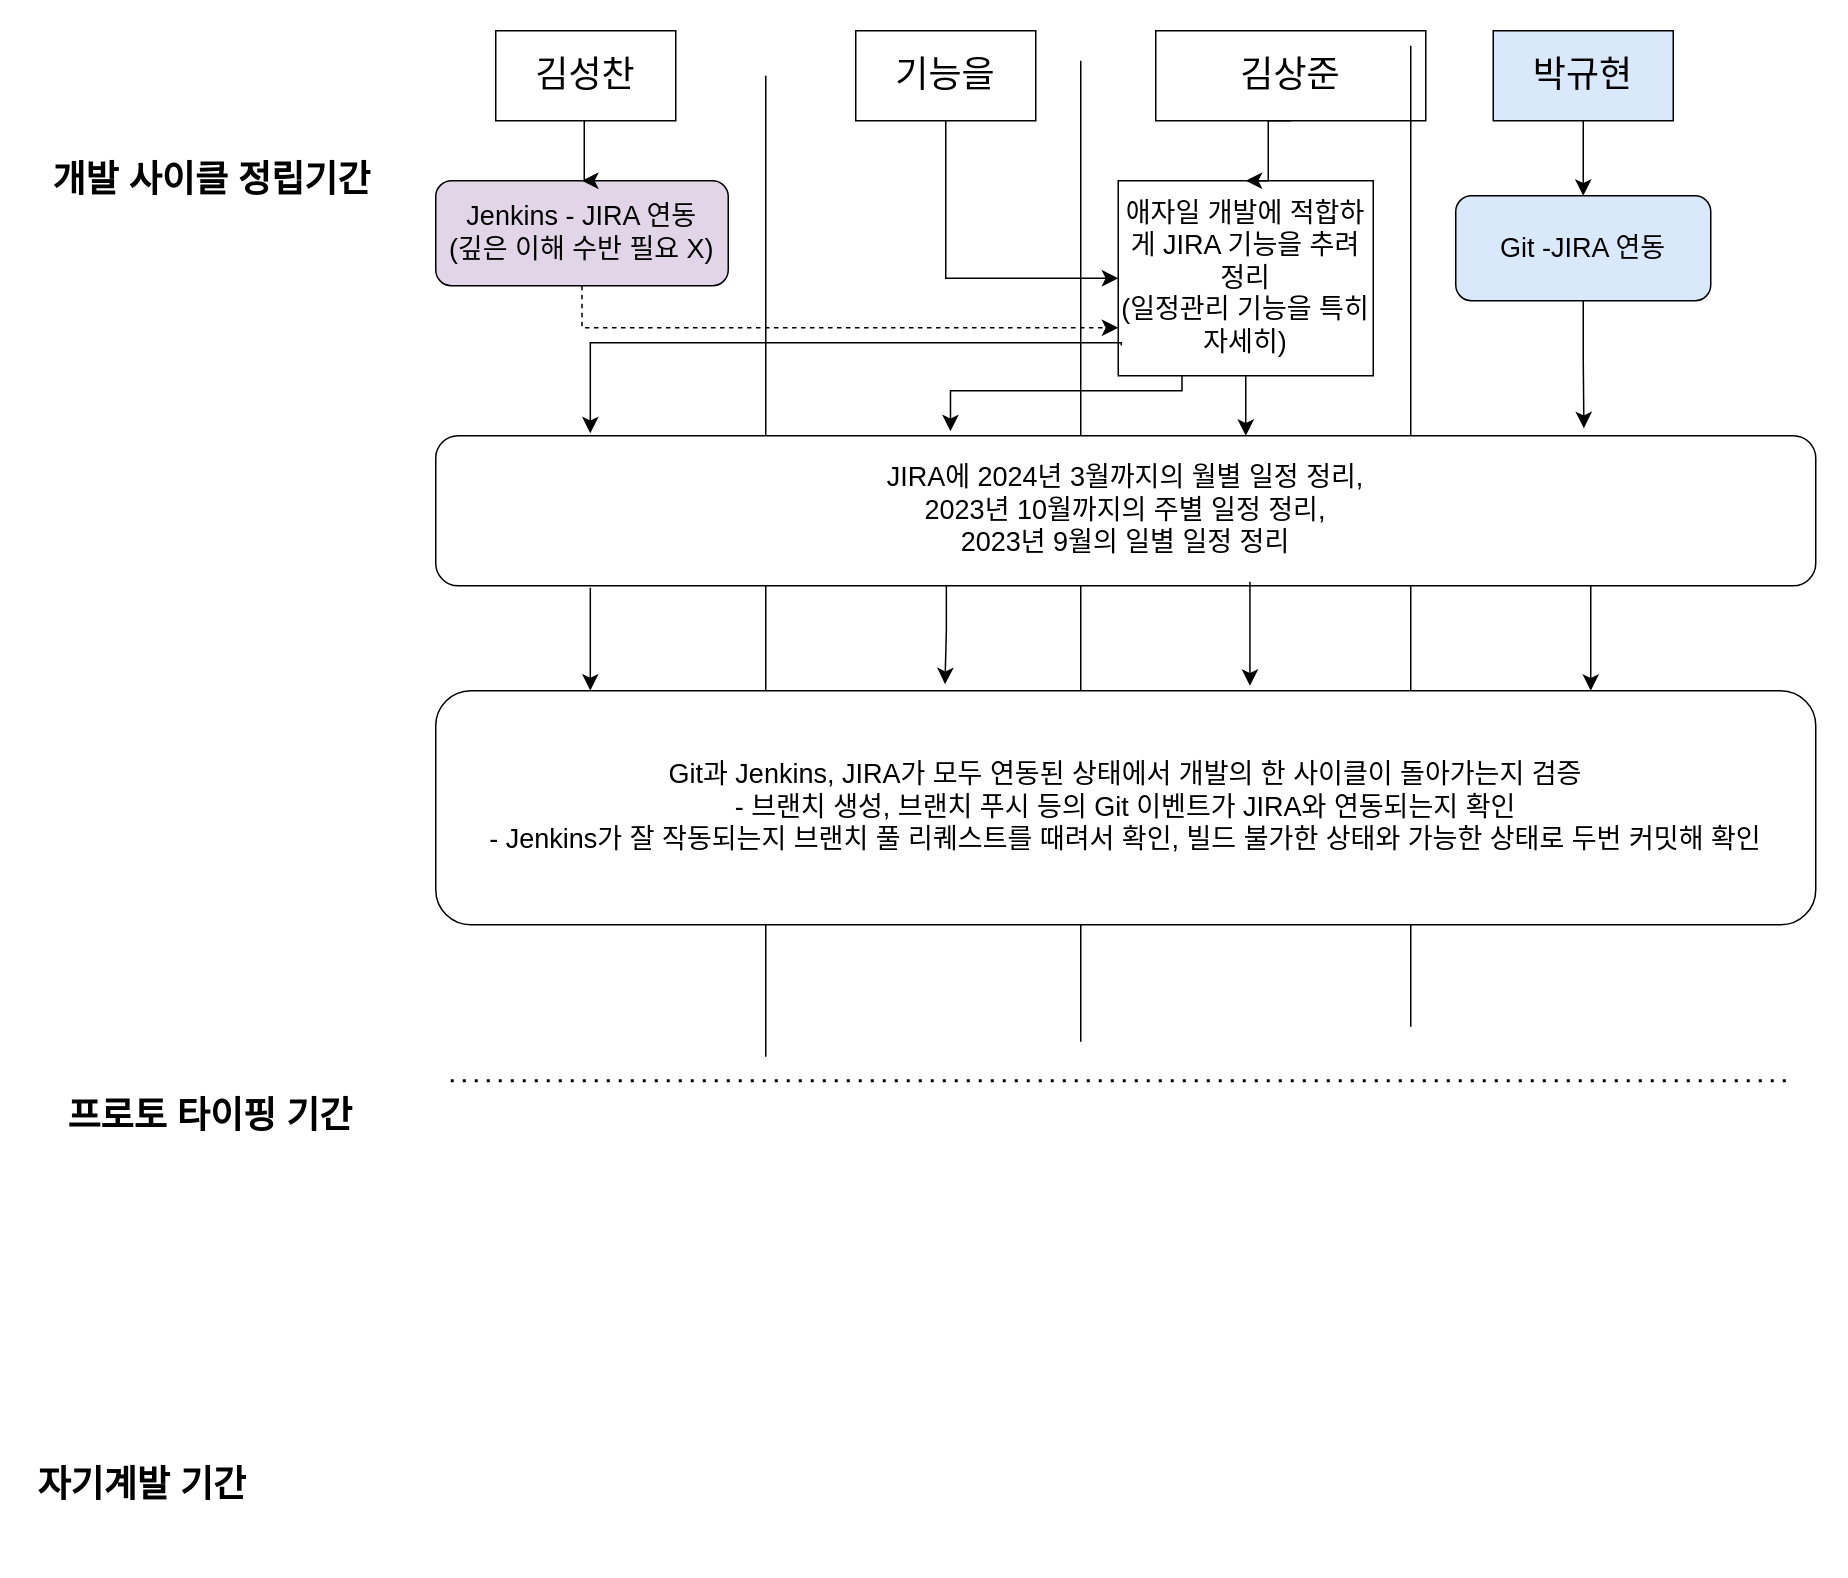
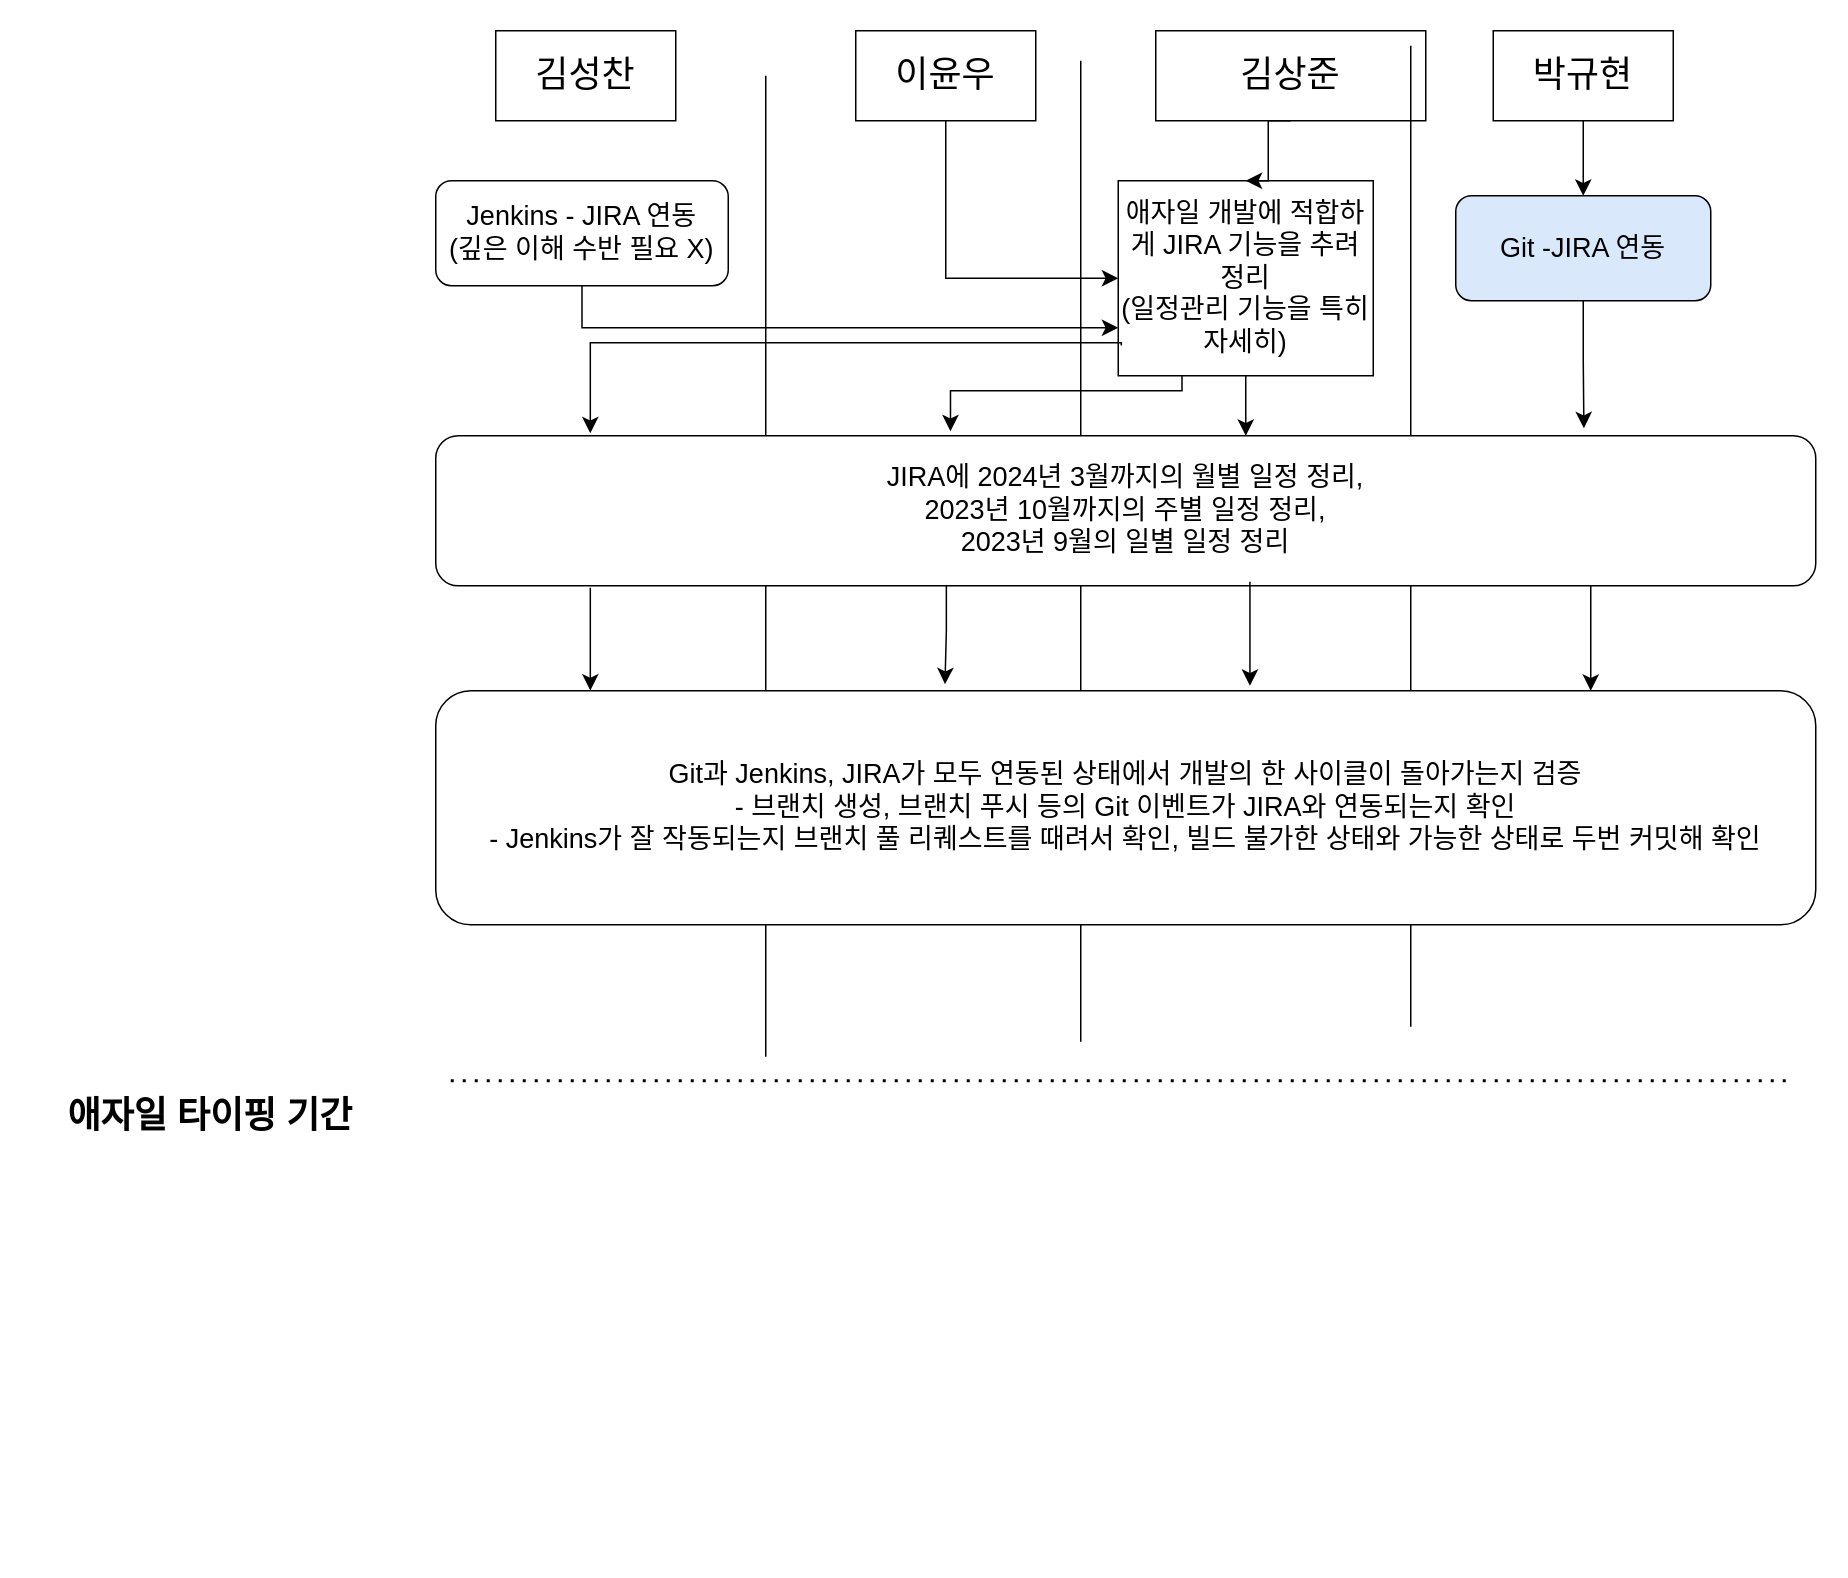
node "기능을": label "기능을" -> "이윤우"
node "박규현": fillcolor #dae8fc -> #ffffff
edge "김성찬" -> "Jenkins - JIRA 연동 (깊은 이해 수반 필요 X)": removed
node "개발 사이클 정립기간": removed
node "Jenkins - JIRA 연동 (깊은 이해 수반 필요 X)": fillcolor #e1d5e7 -> #ffffff
edge "Jenkins - JIRA 연동 (깊은 이해 수반 필요 X)" -> "애자일 개발에 적합하게 JIRA 기능을 추려 정리 (일정관리 기능을 특히 자세히)": style dashed -> solid
node "프로토 타이핑 기간": label "프로토 타이핑 기간" -> "애자일 타이핑 기간"
node "자기계발 기간": removed
